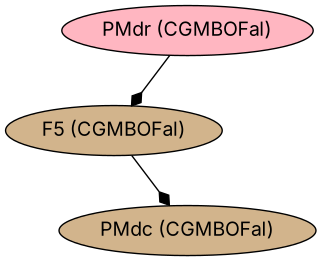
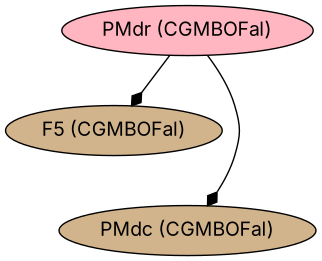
edge "F5 (CGMBOFal)" -> "PMdc (CGMBOFal)": now "PMdr (CGMBOFal)" -> "PMdc (CGMBOFal)"
